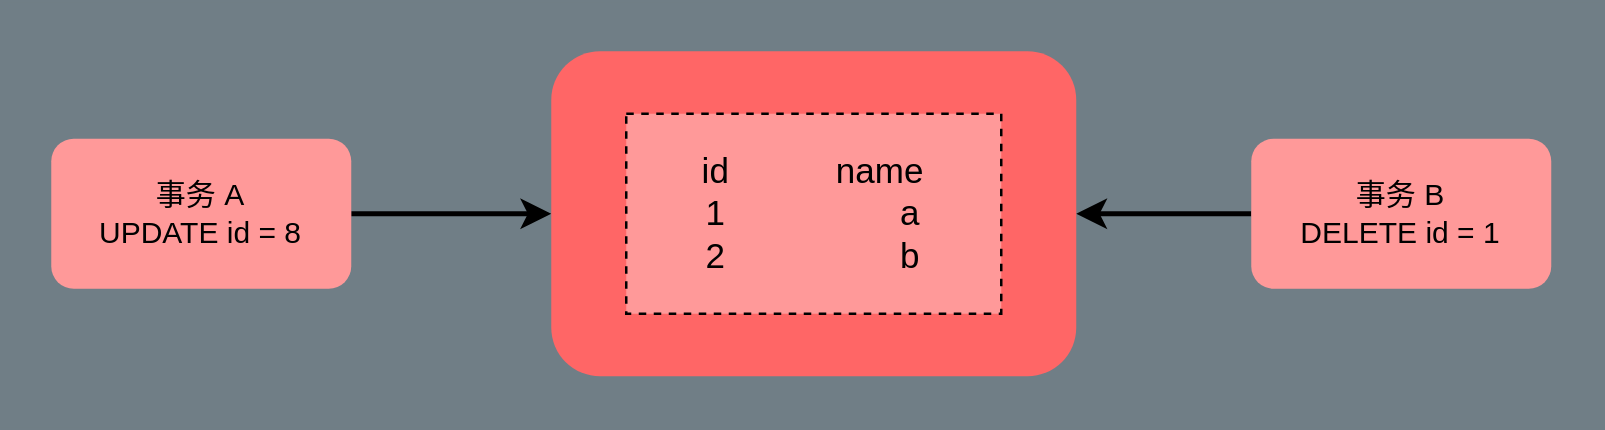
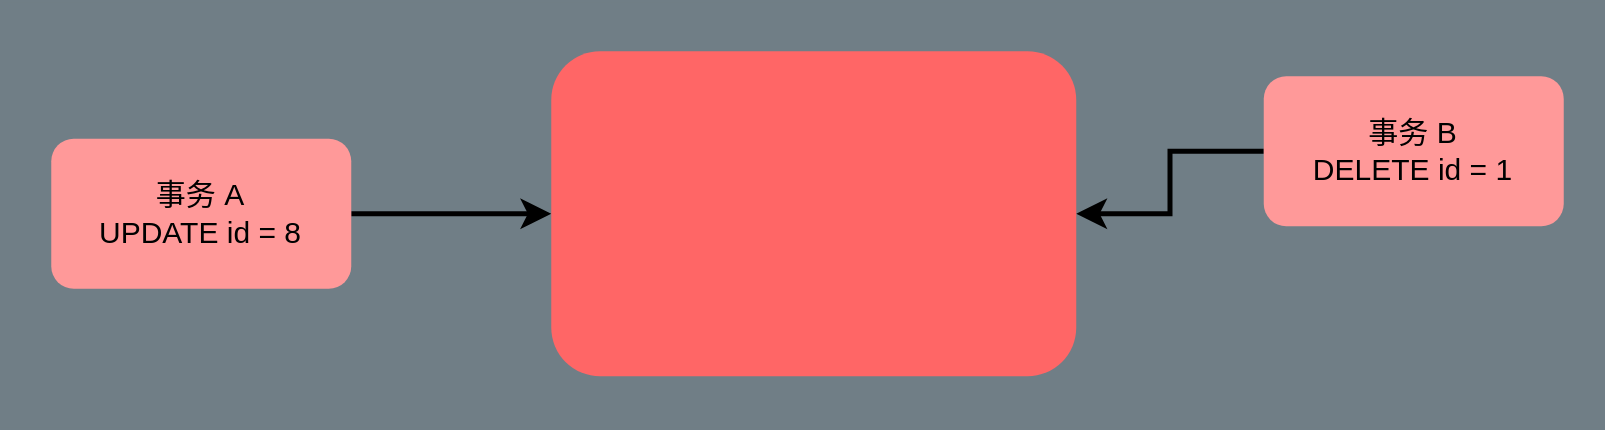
node "id name 1 a 2 b": removed
node "事务 B DELETE id = 1": moved (1401, 214) -> (1414, 151)
